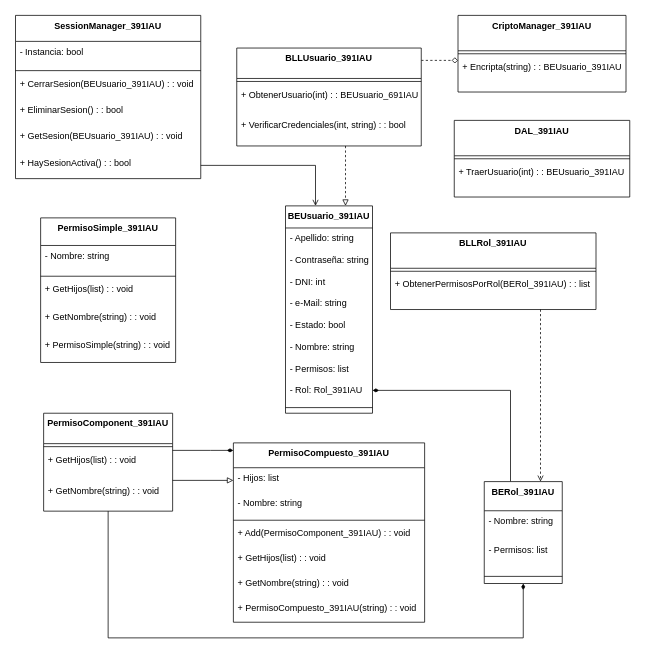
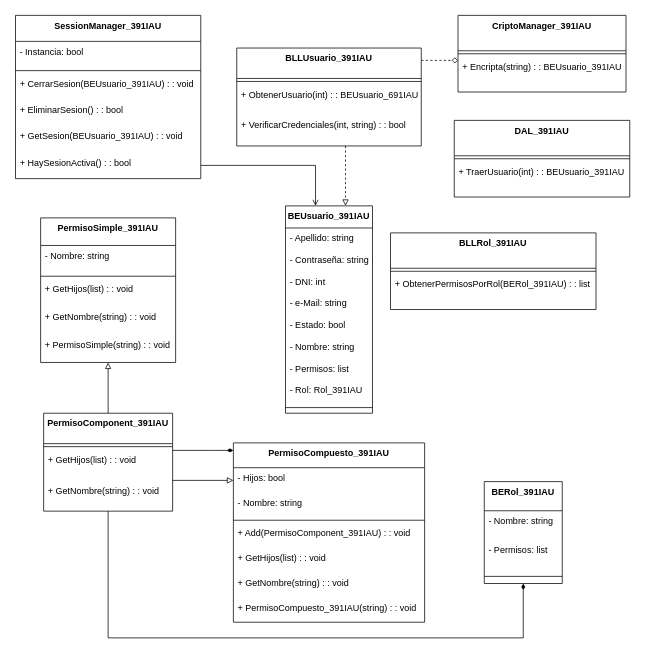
edge "BERol_391IAU" -> "BEUsuario_391IAU": removed
edge "PermisoComponent_391IAU" -> "PermisoSimple_391IAU": added
edge "BLLRol_391IAU" -> "BERol_391IAU": removed
node "- Hijos: list": label "- Hijos: list" -> "- Hijos: bool"
